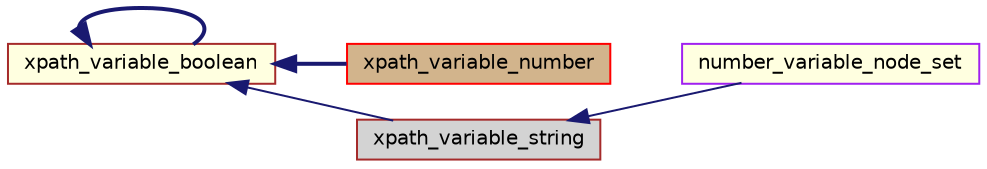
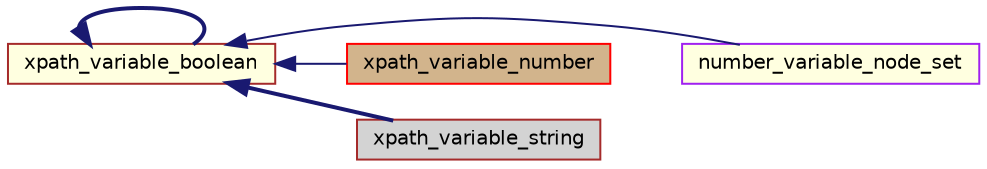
edge "xpath_variable_number" -> "xpath_variable_boolean": style bold -> solid
edge "number_variable_node_set" -> "xpath_variable_string": now "number_variable_node_set" -> "xpath_variable_boolean"
edge "xpath_variable_string" -> "xpath_variable_boolean": style solid -> bold
